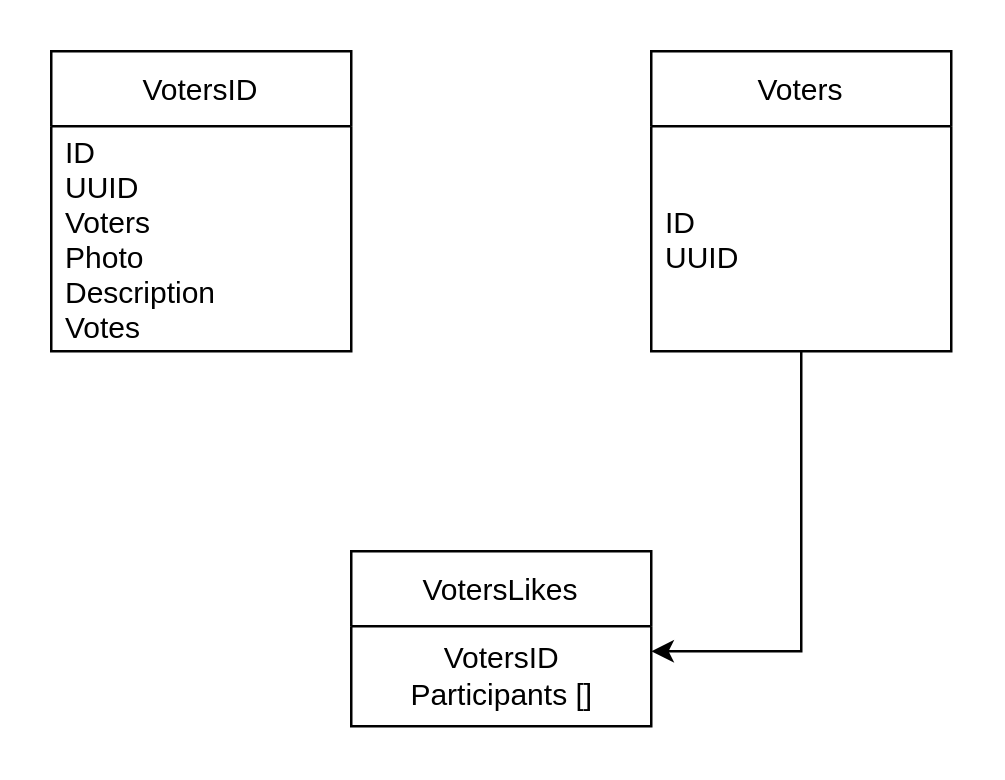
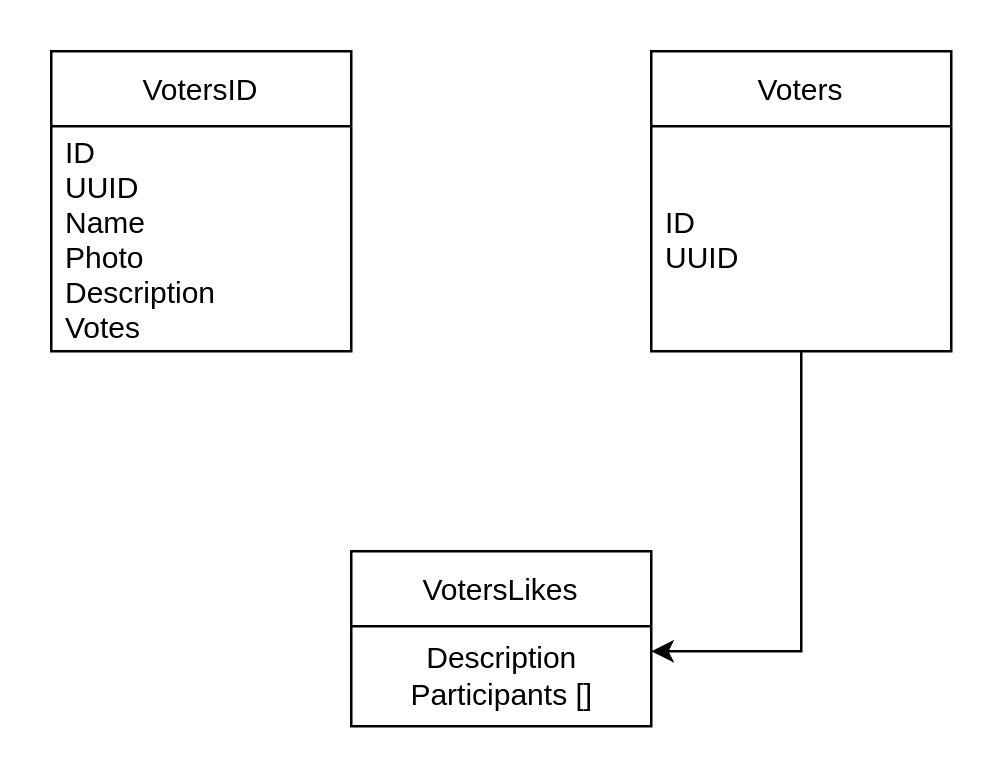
node "ID UUID Voters Photo Description Votes": label "ID UUID Voters Photo Description Votes" -> "ID UUID Name Photo Description Votes"
node "VotersID Participants []": label "VotersID Participants []" -> "Description Participants []"
